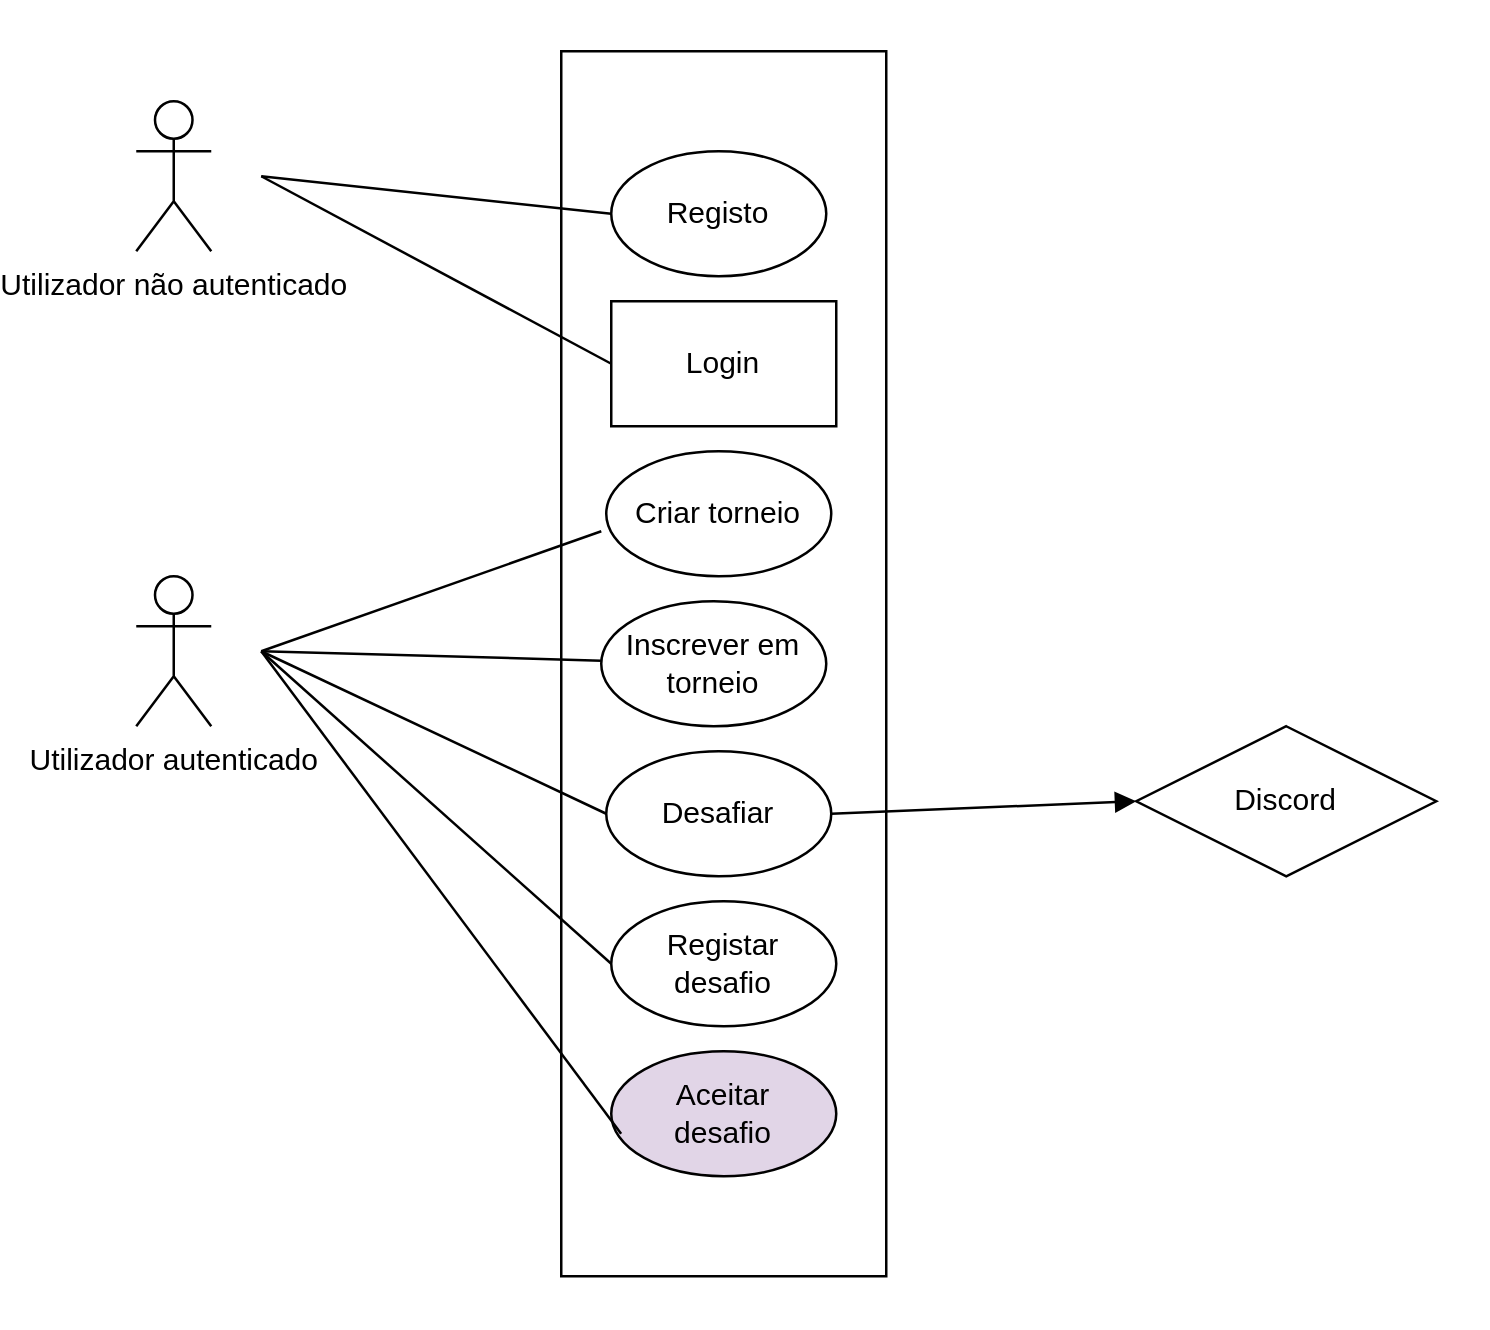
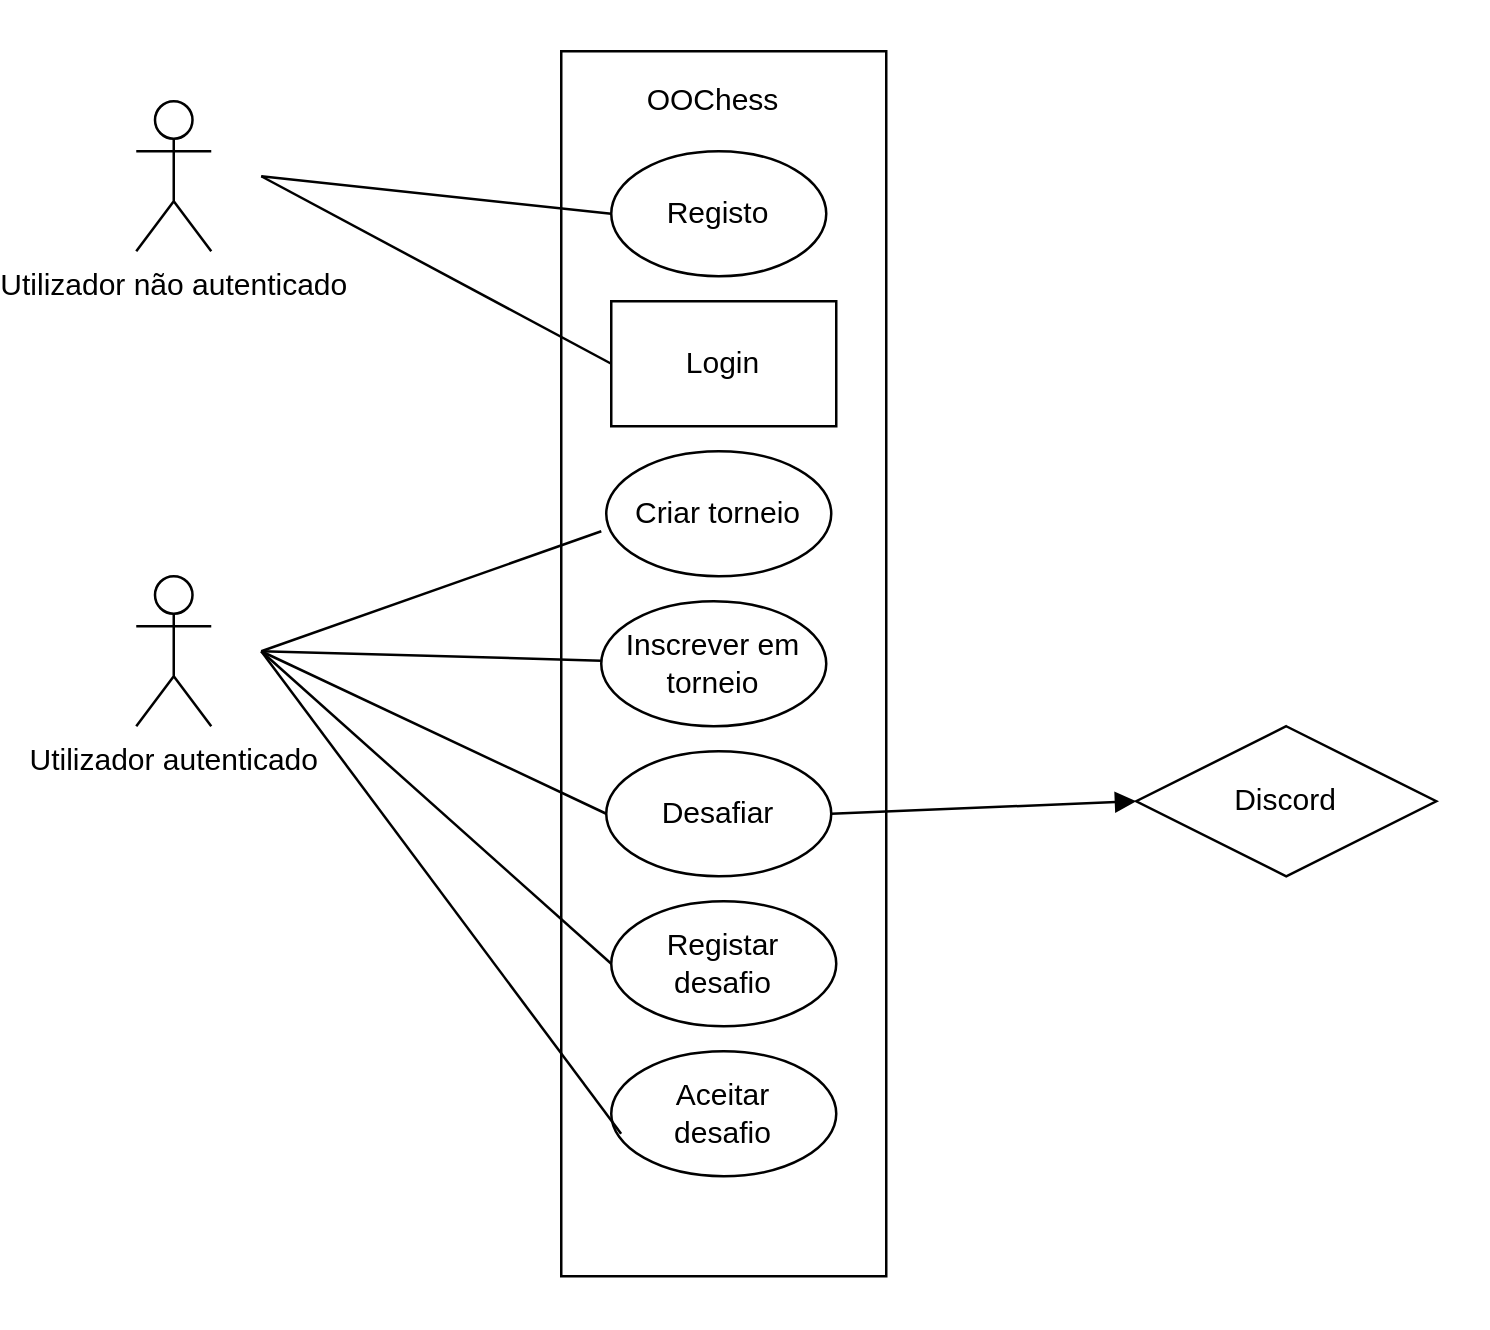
node "OOChess": added
node "Aceitar desafio": fillcolor #e1d5e7 -> #ffffff
